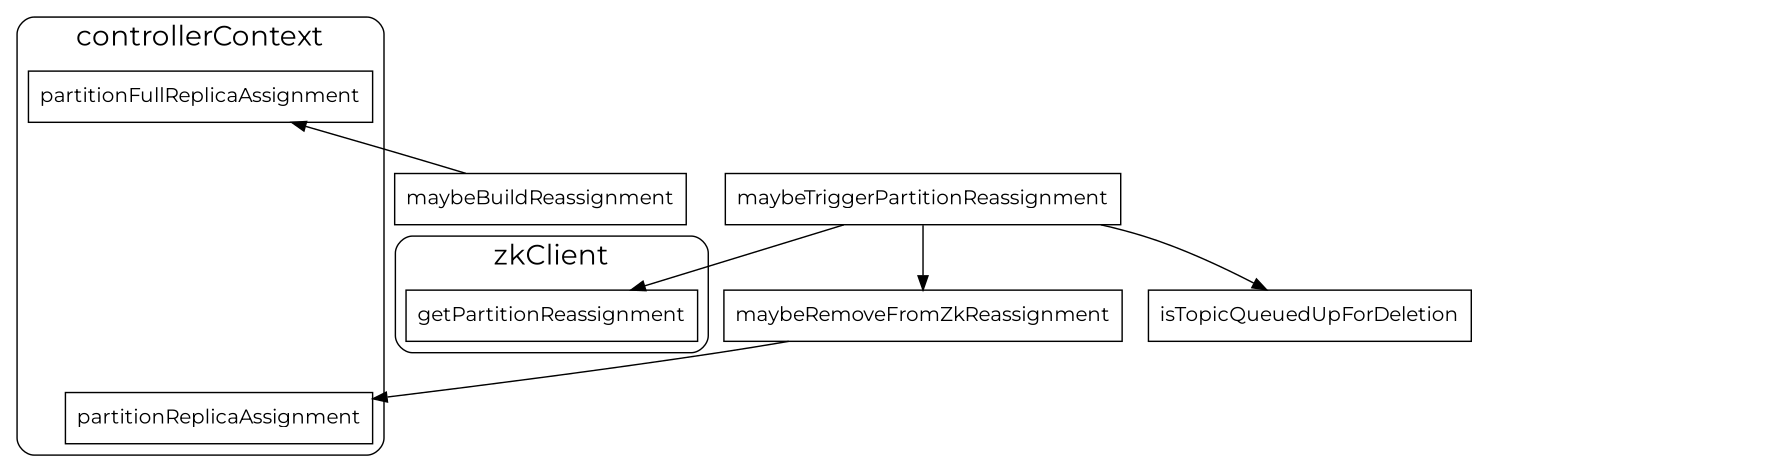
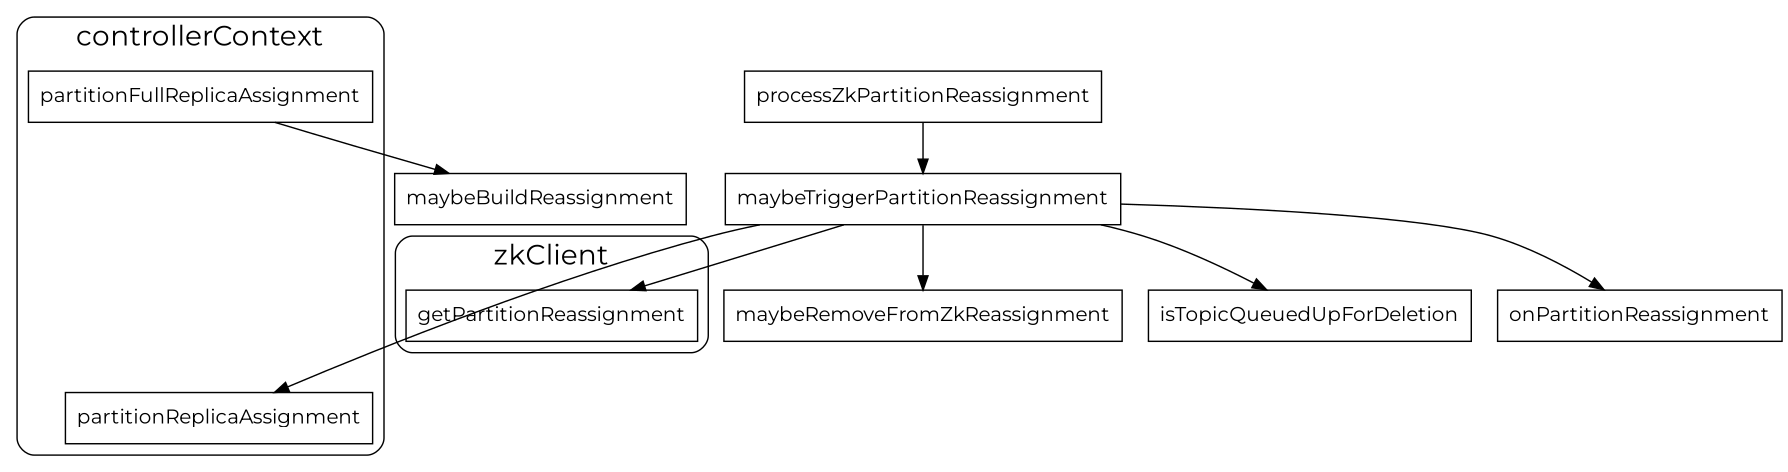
node "processZkPartitionReassignment": added
edge "maybeBuildReassignment" -> "partitionFullReplicaAssignment": reversed
node "onPartitionReassignment": added
edge "maybeRemoveFromZkReassignment" -> "partitionReplicaAssignment": now "maybeTriggerPartitionReassignment" -> "partitionReplicaAssignment"
